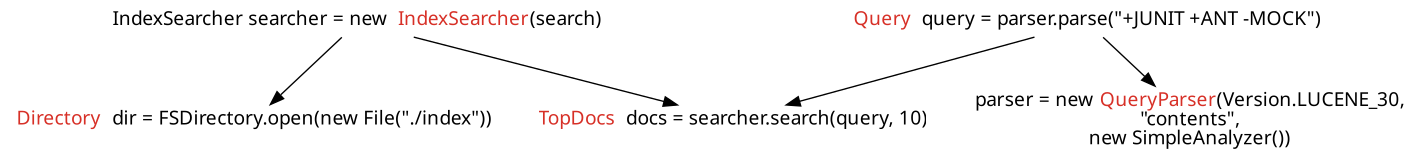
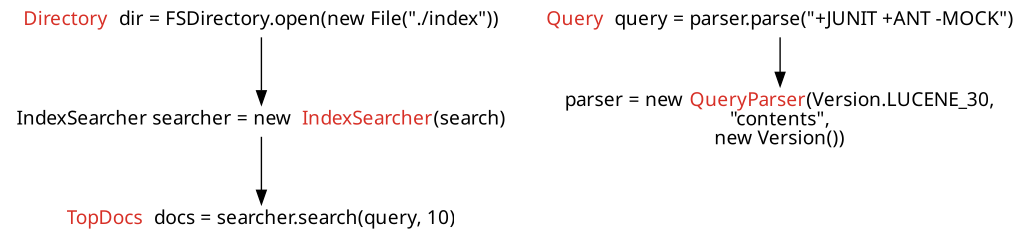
edge "IndexSearcher searcher = new" -> "Directory": reversed
edge "Query" -> "TopDocs": removed
node "parser = new": text "new SimpleAnalyzer())" -> "new Version())"
